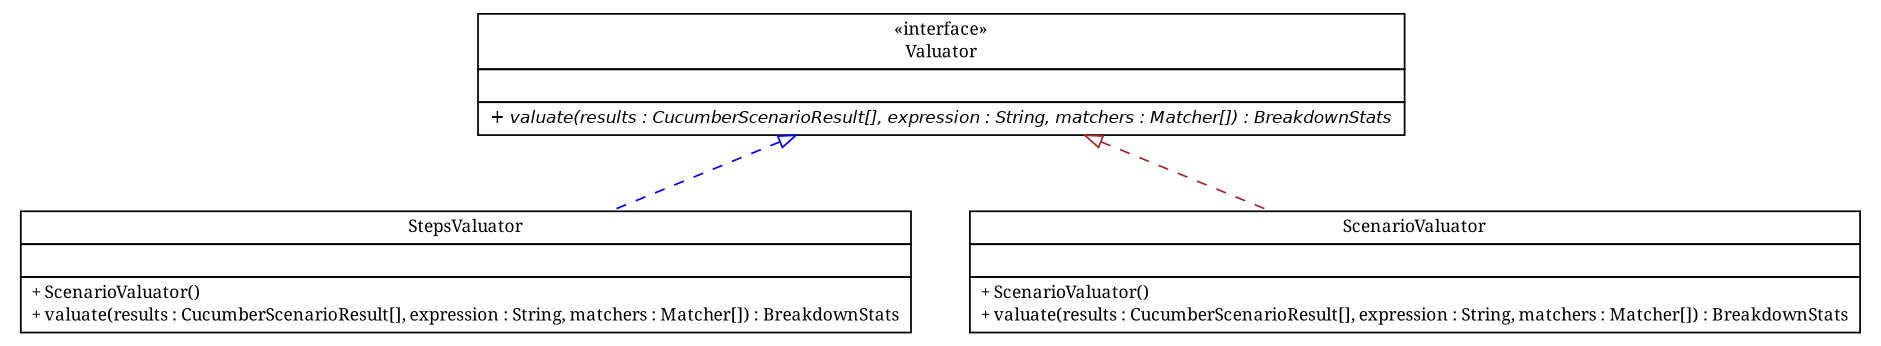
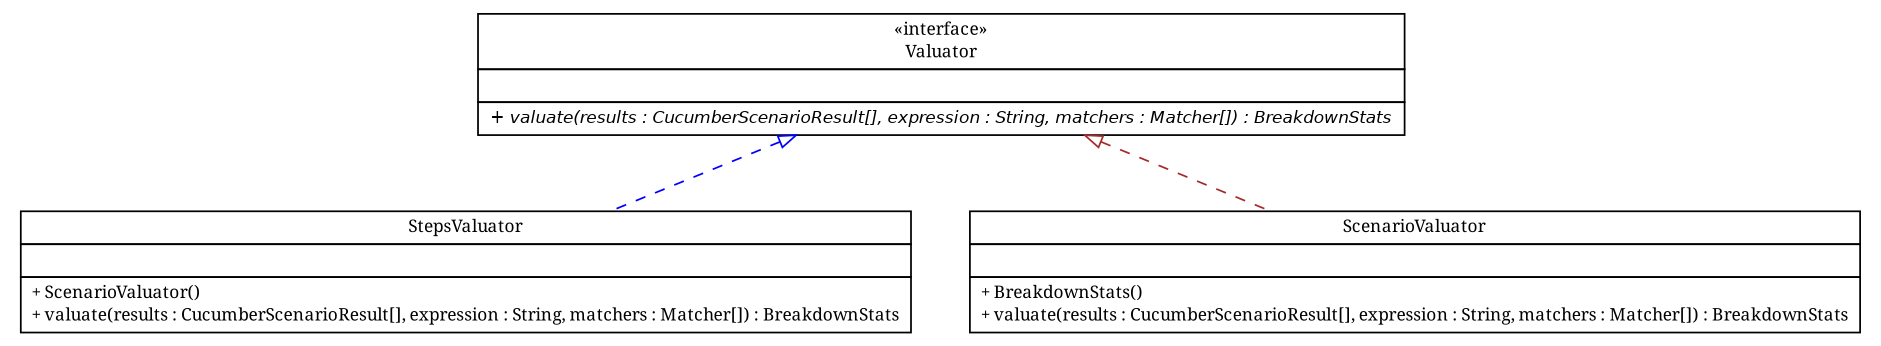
node "ScenarioValuator": text "+ ScenarioValuator()" -> "+ BreakdownStats()"
